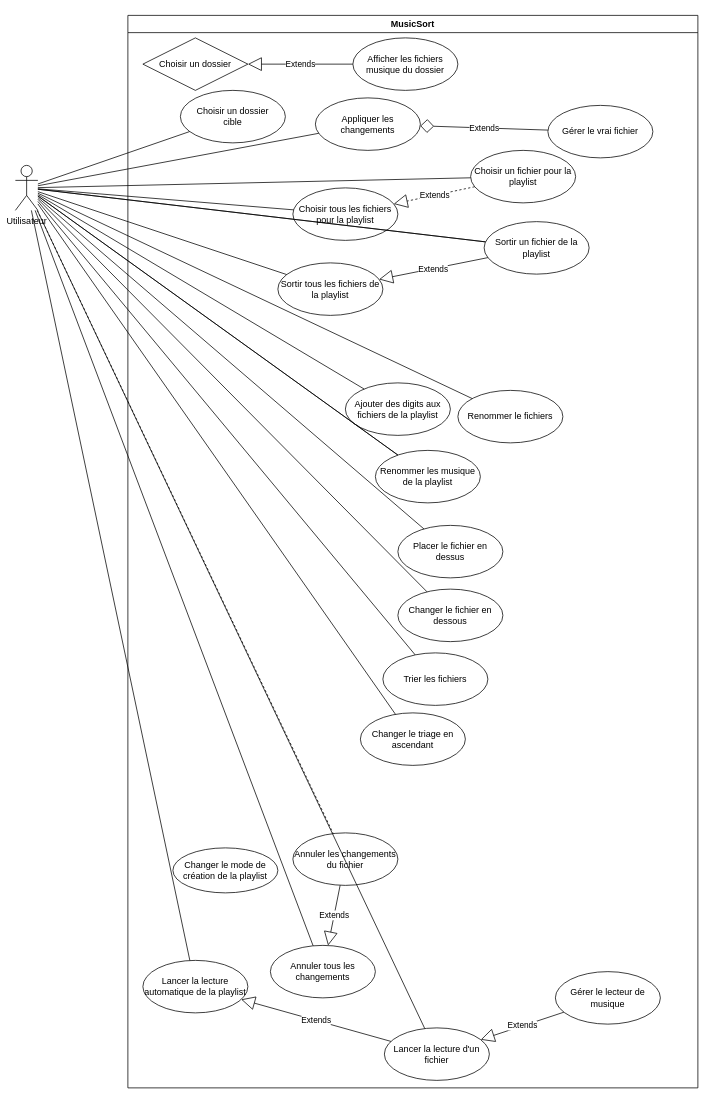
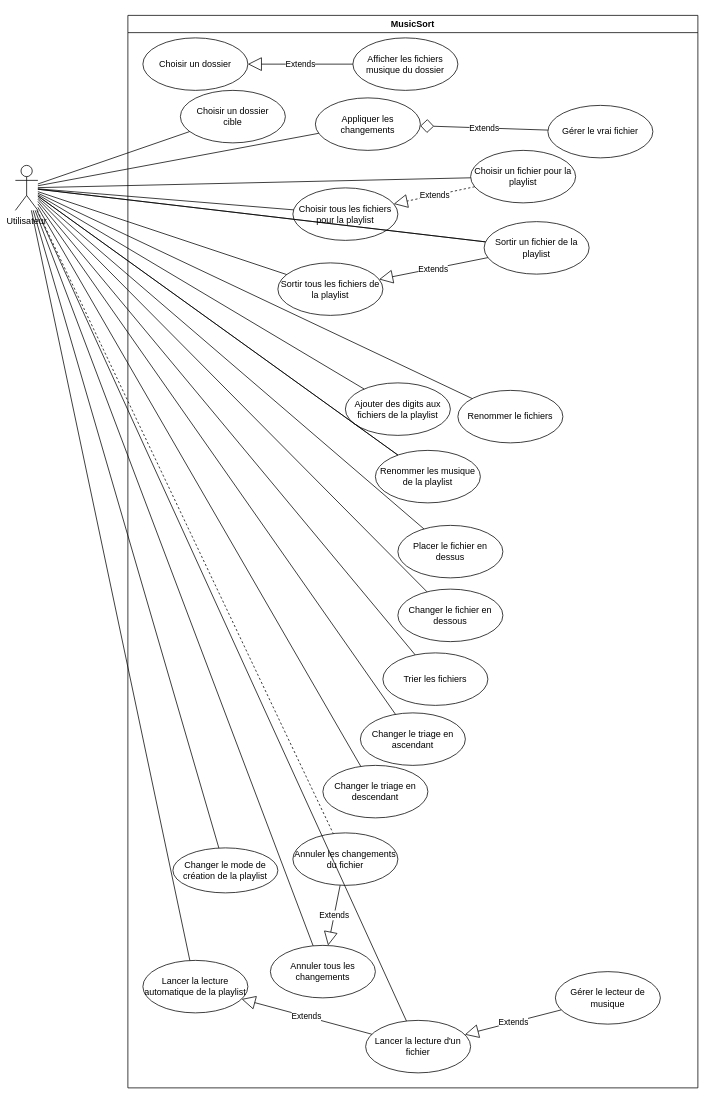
node "Choisir un dossier": shape diamond -> ellipse
edge "Utilisateur" -- "Changer le mode de création de la playlist": added
edge "Utilisateur" -- "Changer le triage en descendant": added
node "Changer le triage en descendant": added
node "Lancer la lecture d'un fichier": moved (437, 1054) -> (418, 1047)
